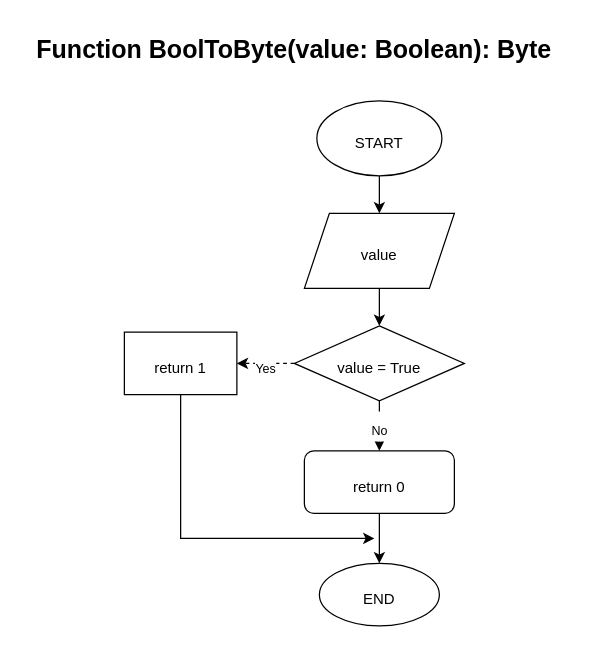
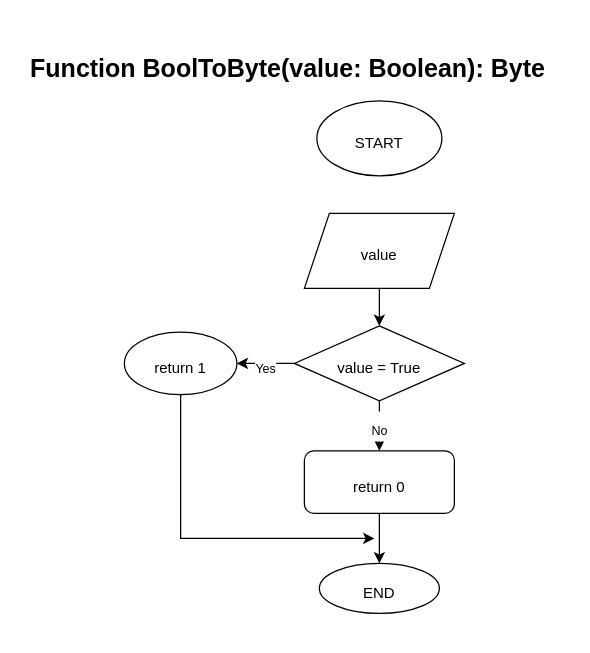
node "Function BoolToByte(value: Boolean): Byte": moved (294, 44) -> (288, 63)
edge "START" -> "value": removed
node "return 1": shape rectangle -> ellipse
edge "value = True" -> "return 1": style dashed -> solid
node "END": size 120x63 -> 120x50
